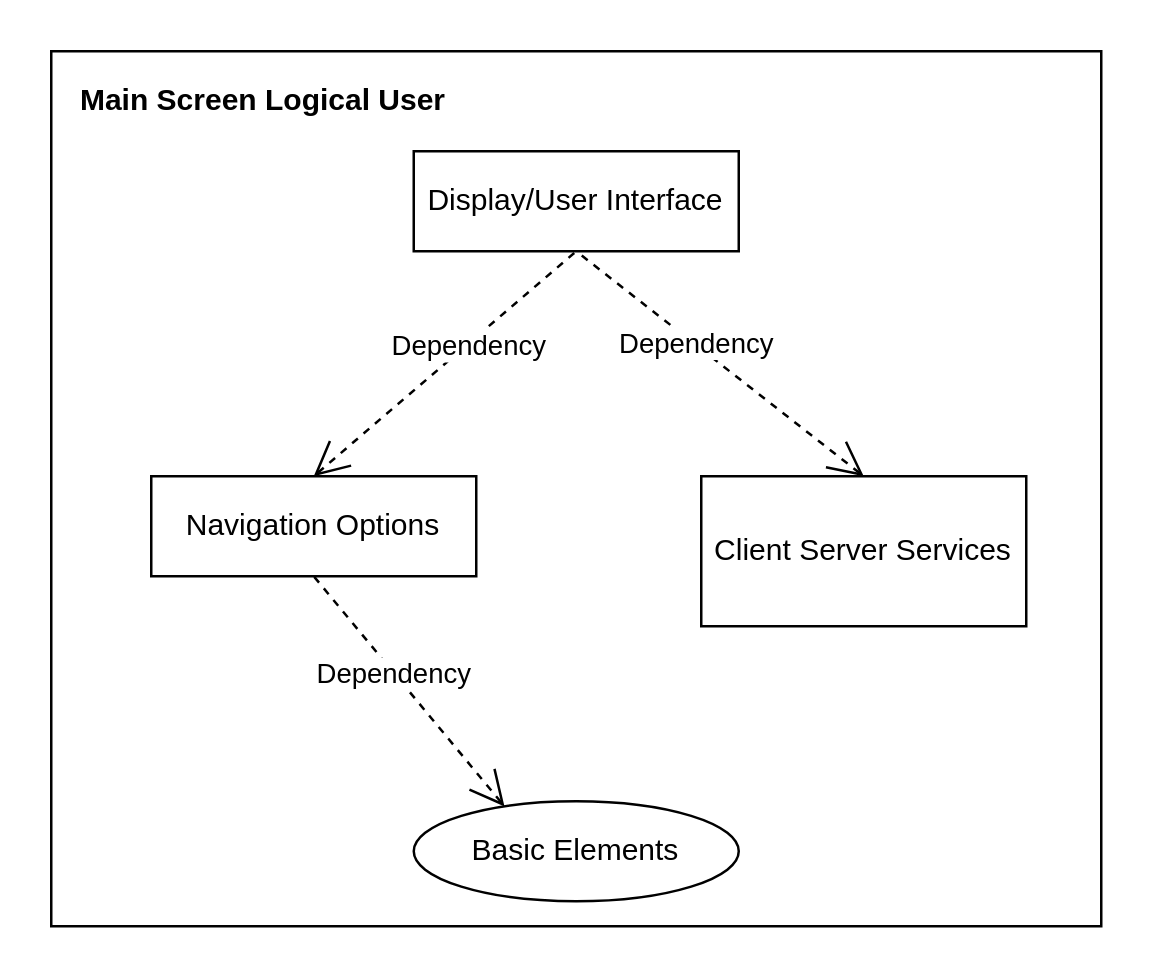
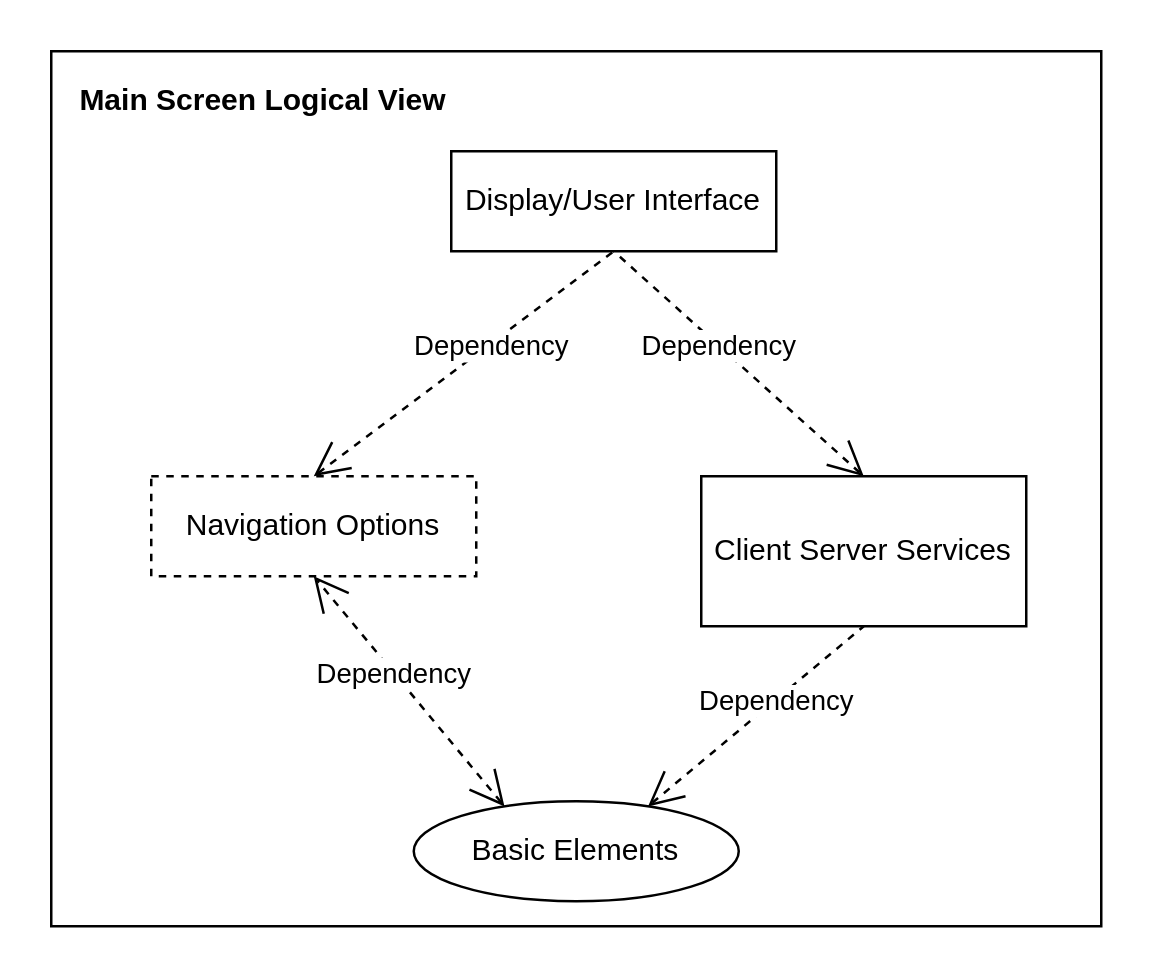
node "Main Screen Logical User": label "Main Screen Logical User" -> "Main Screen Logical View"
node "Display/User Interface": moved (576, 201) -> (614, 201)
node "Navigation Options": style solid -> dashed
edge "Navigation Options" -> "Basic Elements": arrowhead none -> open
edge "Client Server Services" -> "Basic Elements": added, label "Dependency"
